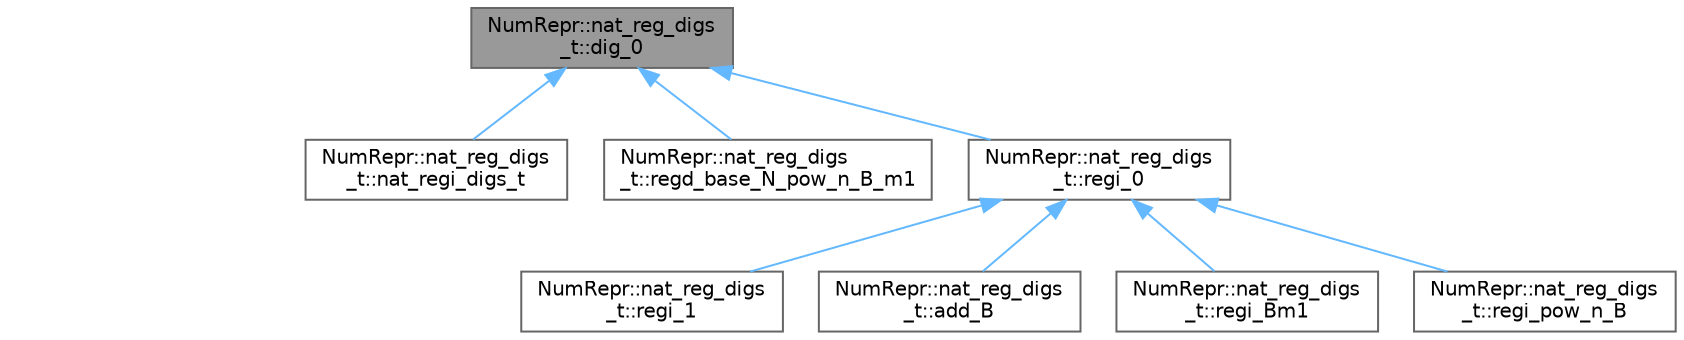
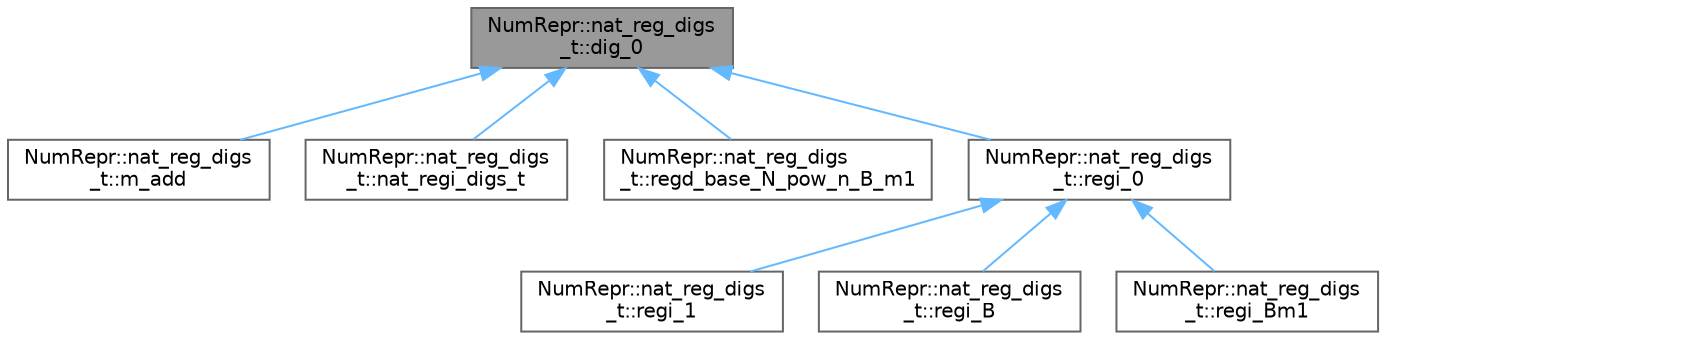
node "NumRepr::nat_reg_digs _t::m_add": added
node "NumRepr::nat_reg_digs _t::add_B": label "NumRepr::nat_reg_digs _t::add_B" -> "NumRepr::nat_reg_digs _t::regi_B"
node "NumRepr::nat_reg_digs _t::regi_pow_n_B": removed
